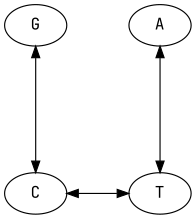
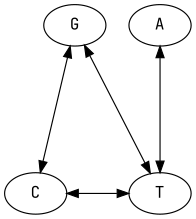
edge "G" -- "T": added
